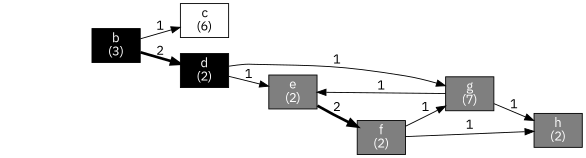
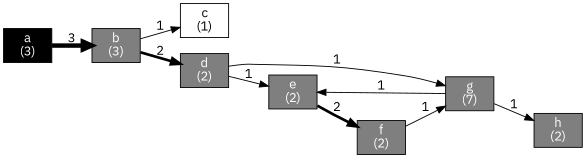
node "c (6)": label "c (6)" -> "c (1)"
node "a (3)": added
node "b (3)": fillcolor gray0 -> gray50
node "d (2)": fillcolor gray0 -> gray50
edge "f (2)" -> "h (2)": removed, label "1"
